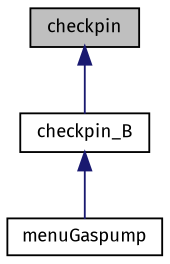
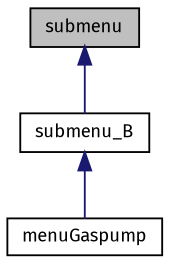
node "checkpin": label "checkpin" -> "submenu"
node "checkpin_B": label "checkpin_B" -> "submenu_B"
